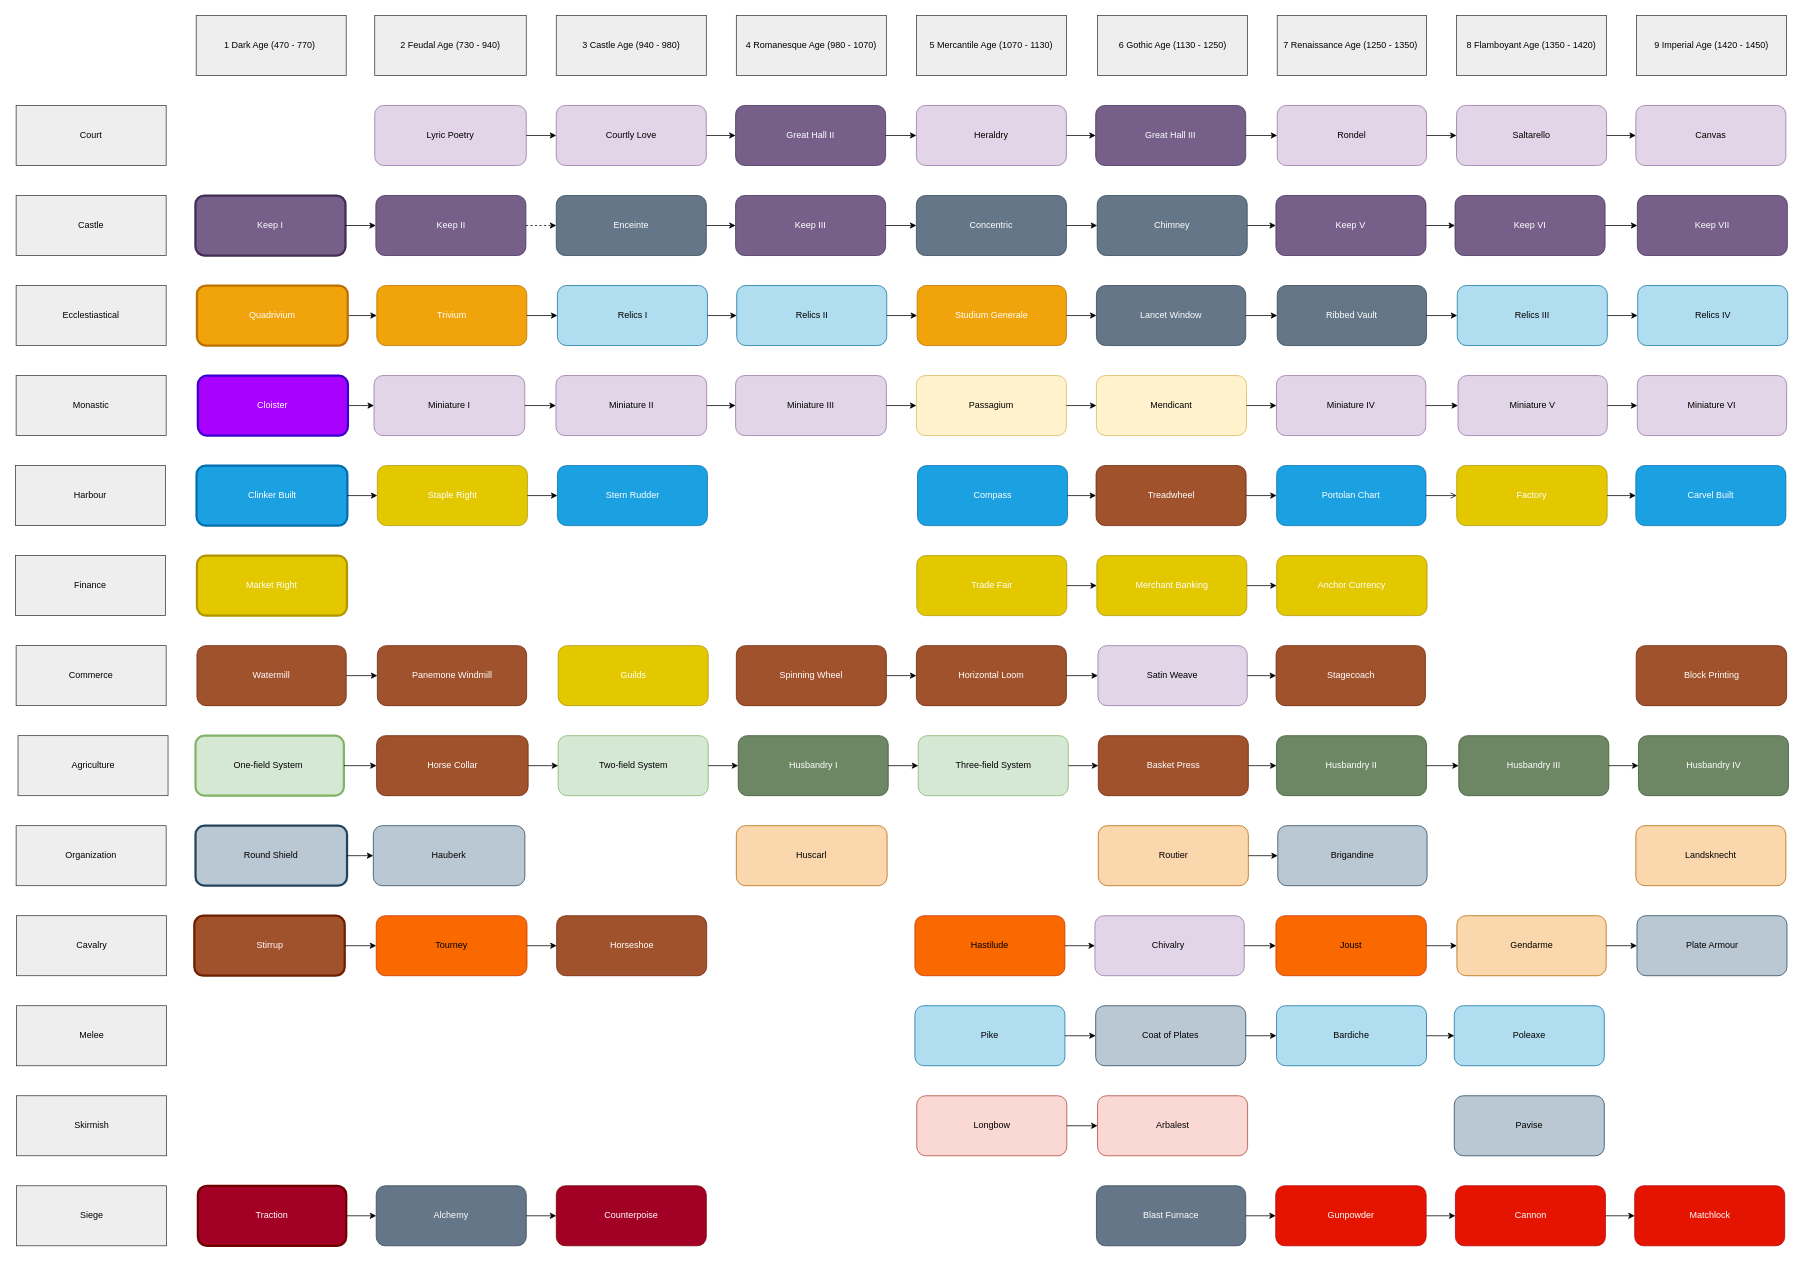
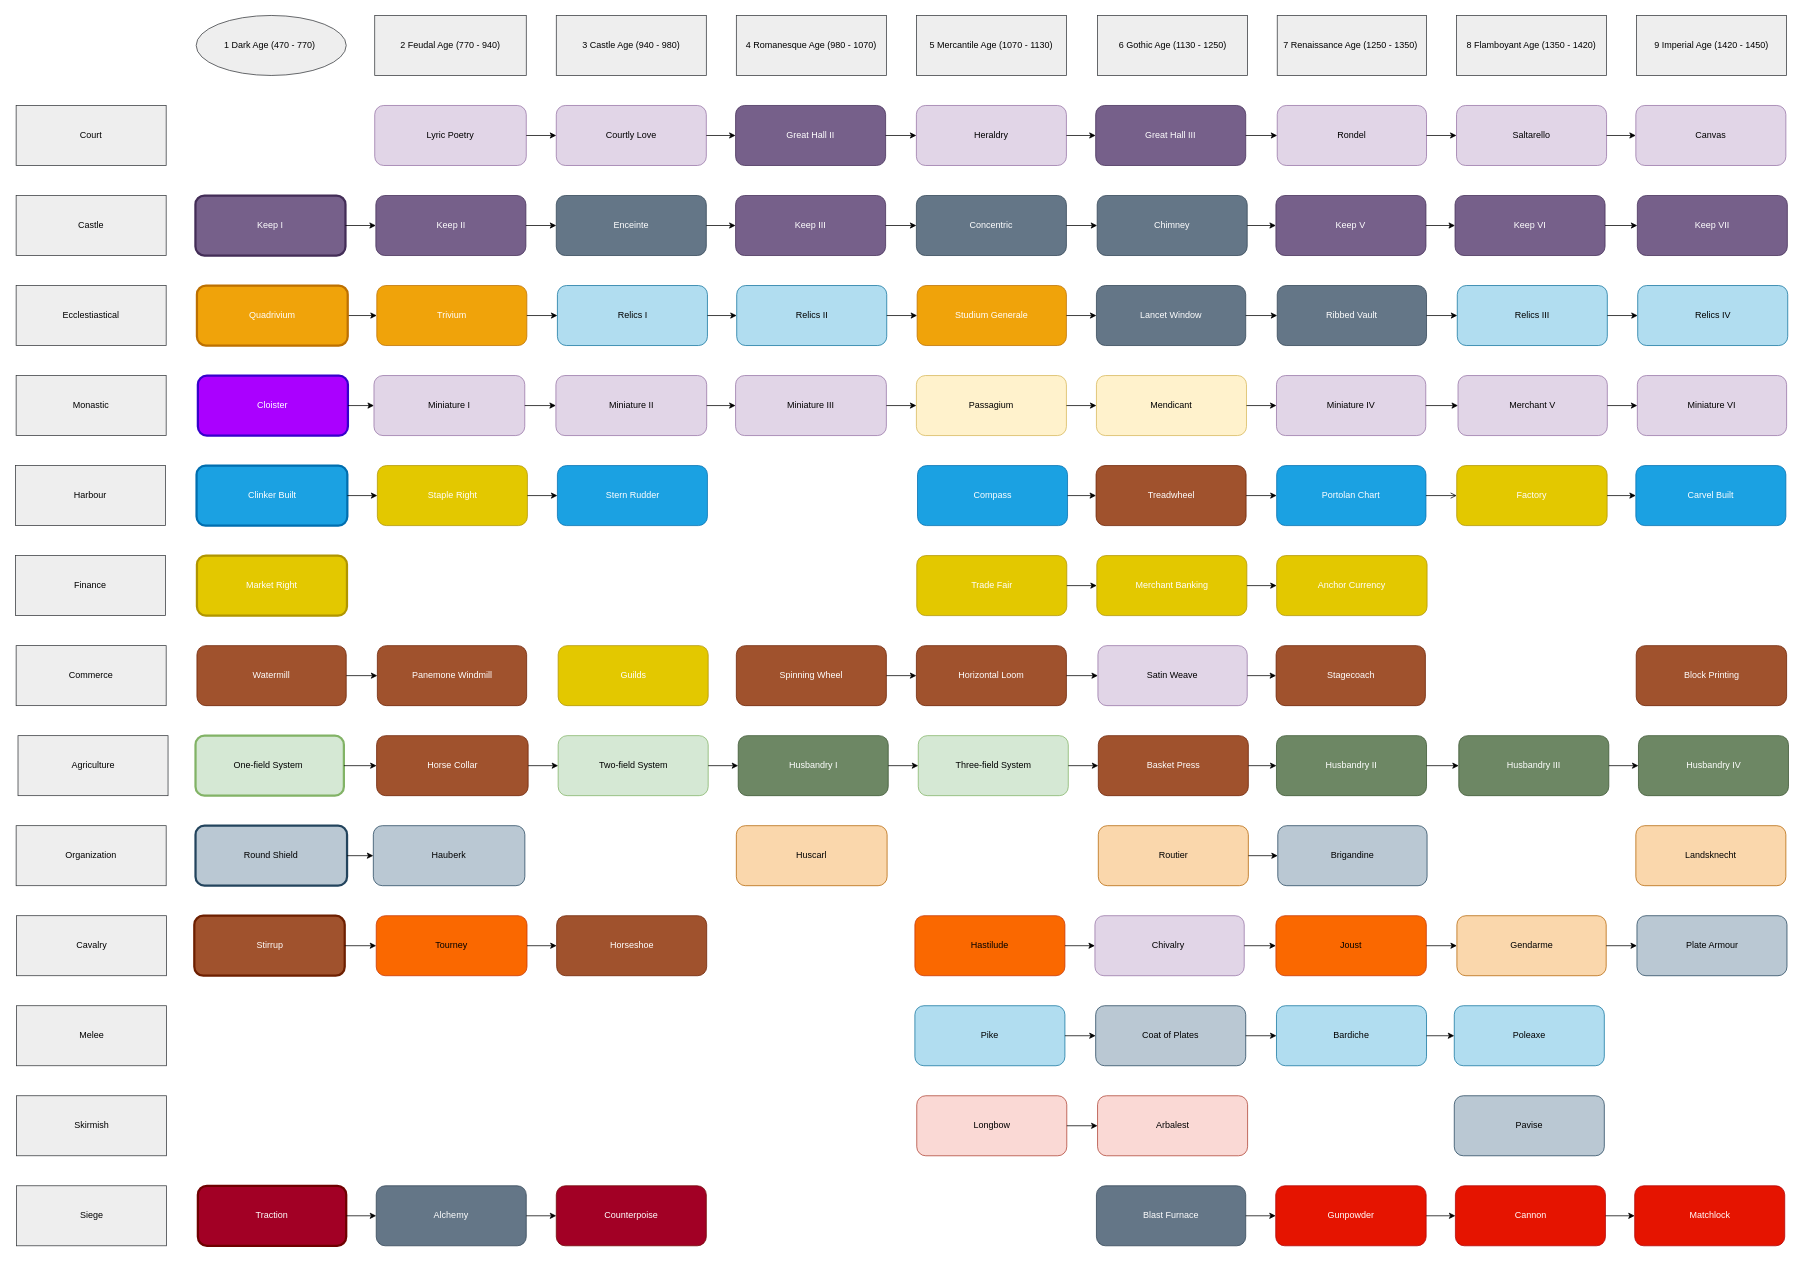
node "1 Dark Age (470 - 770)": shape rectangle -> ellipse
node "2 Feudal Age (730 - 940)": label "2 Feudal Age (730 - 940)" -> "2 Feudal Age (770 - 940)"
edge "Keep II" -> "Enceinte": style dashed -> solid
node "Miniature V": label "Miniature V" -> "Merchant V"
